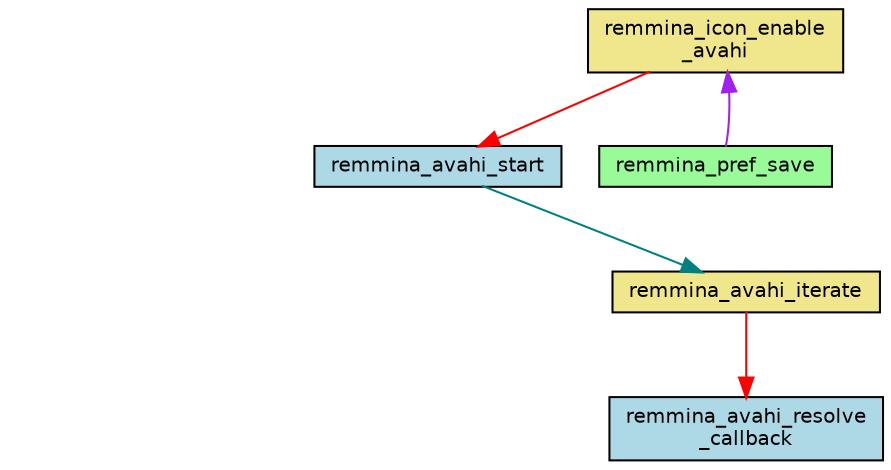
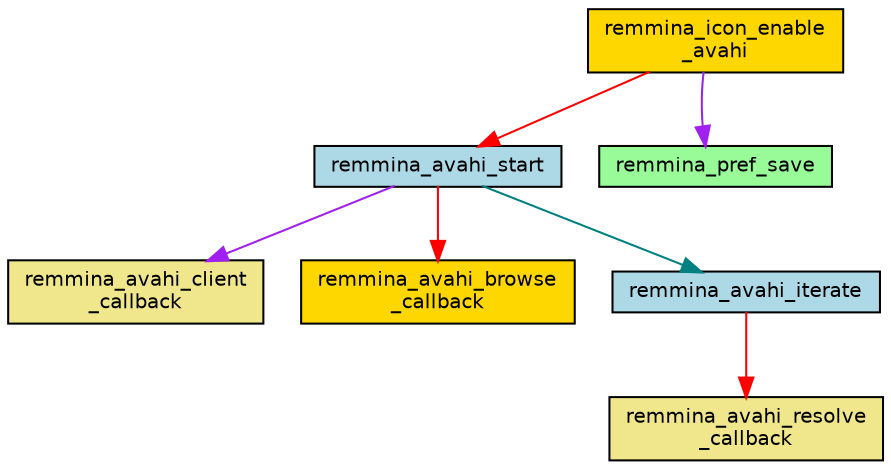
node "remmina_icon_enable _avahi": fillcolor khaki -> gold
edge "remmina_pref_save" -> "remmina_icon_enable _avahi": reversed
node "remmina_avahi_client _callback": added
node "remmina_avahi_browse _callback": added
node "remmina_avahi_iterate": fillcolor khaki -> lightblue
node "remmina_avahi_resolve _callback": fillcolor lightblue -> khaki
